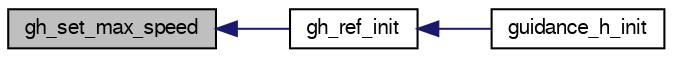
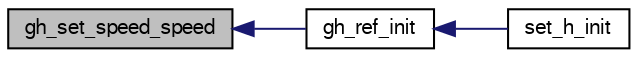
node "gh_set_max_speed": label "gh_set_max_speed" -> "gh_set_speed_speed"
node "guidance_h_init": label "guidance_h_init" -> "set_h_init"
